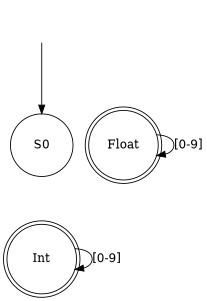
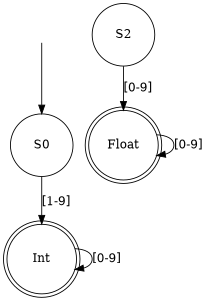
node "S2": added
edge "S0" -> "Int": added, label "[1-9]"
